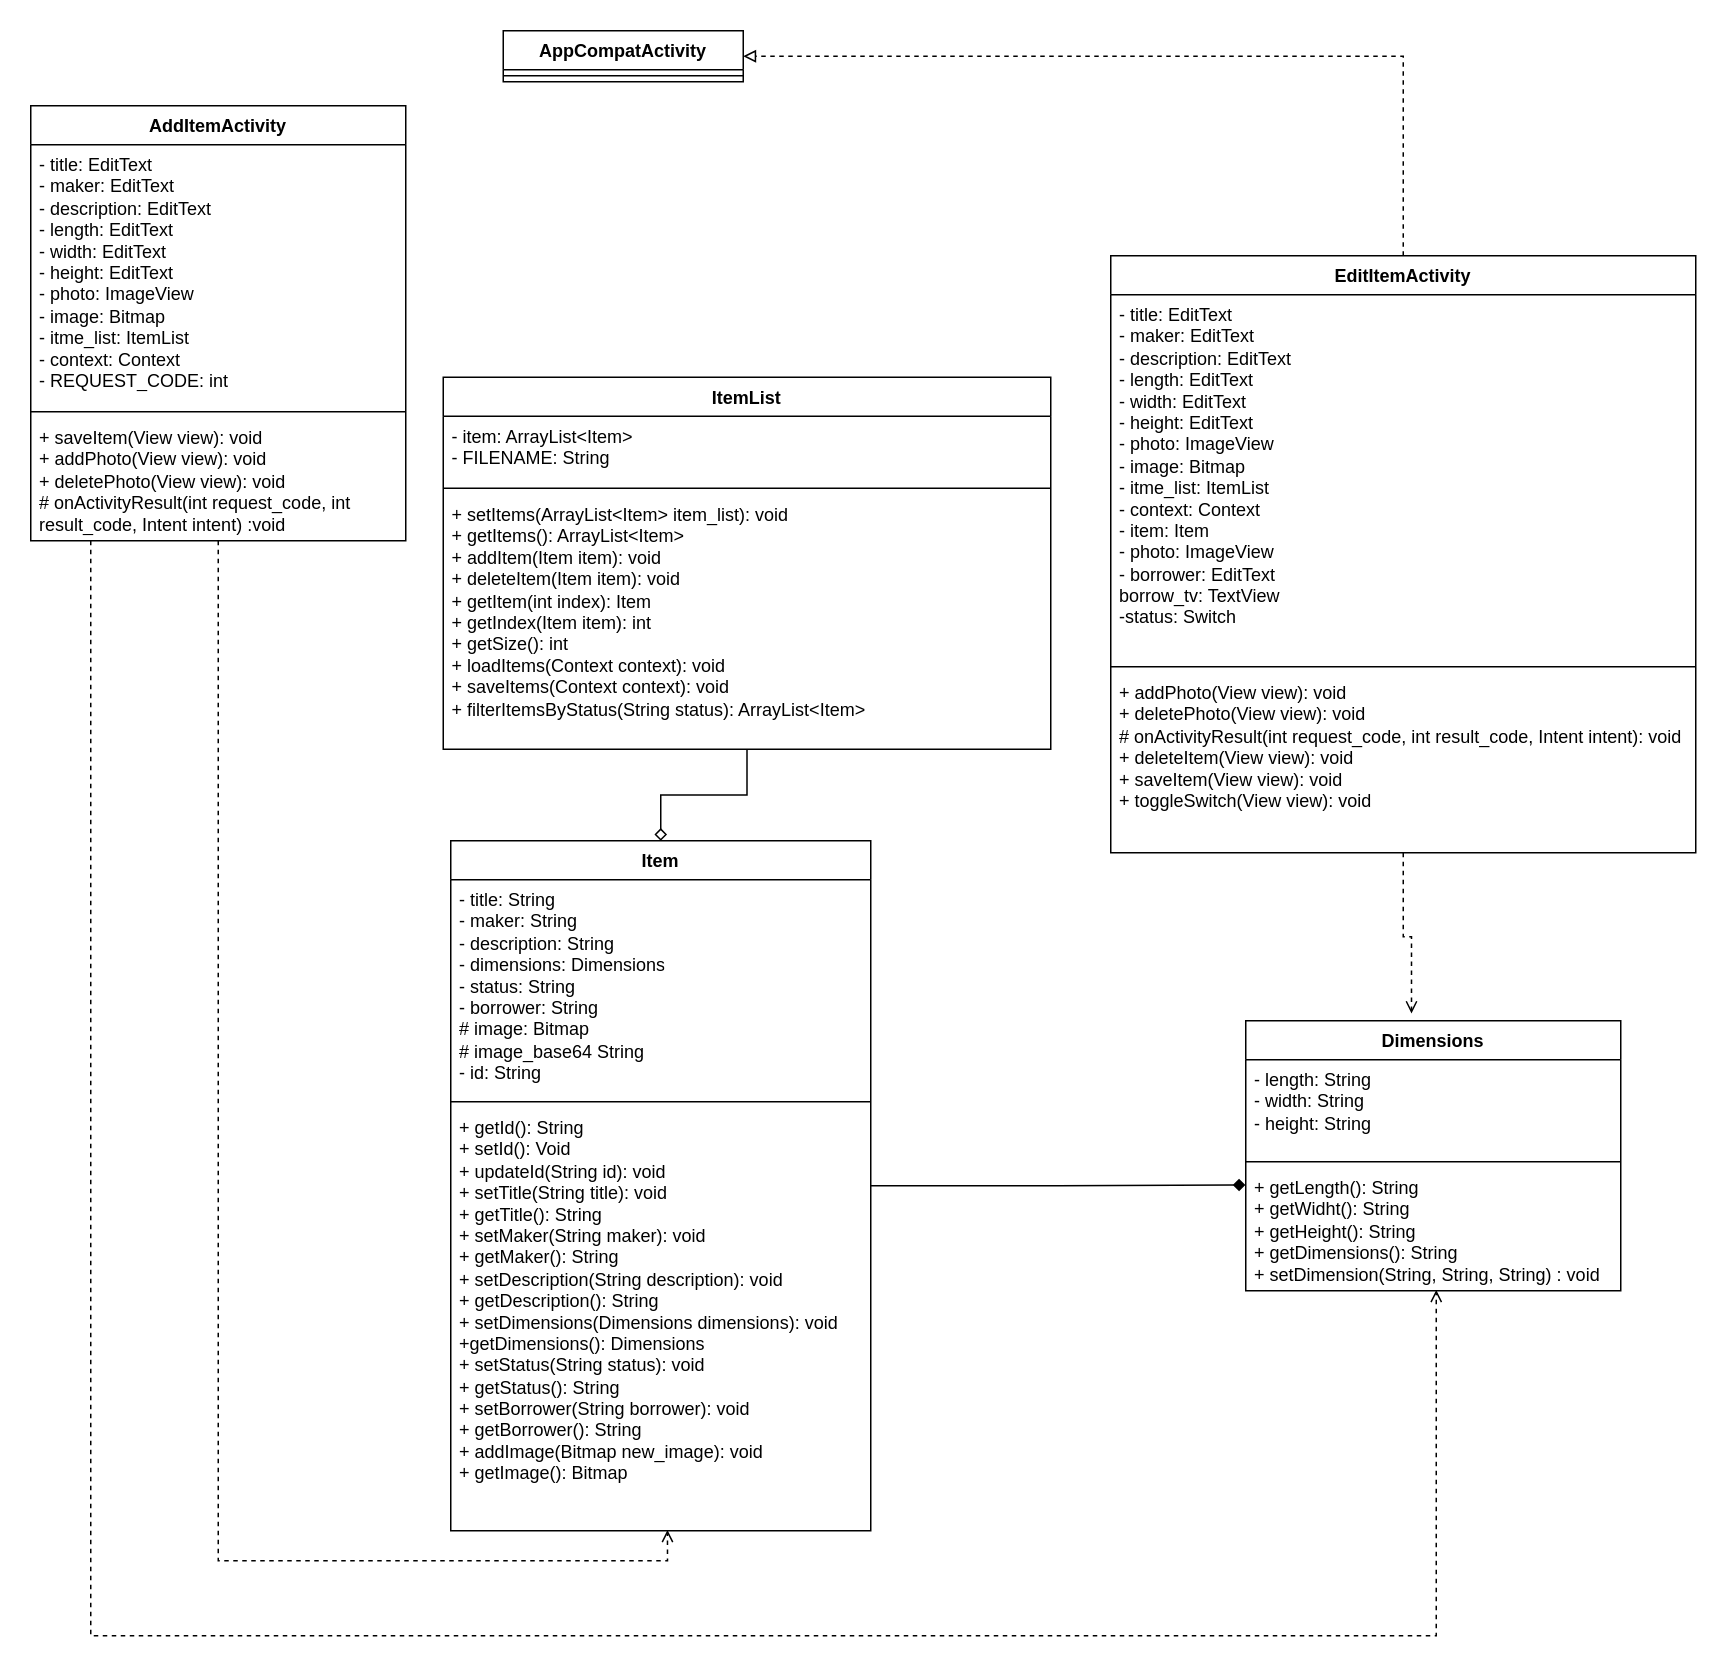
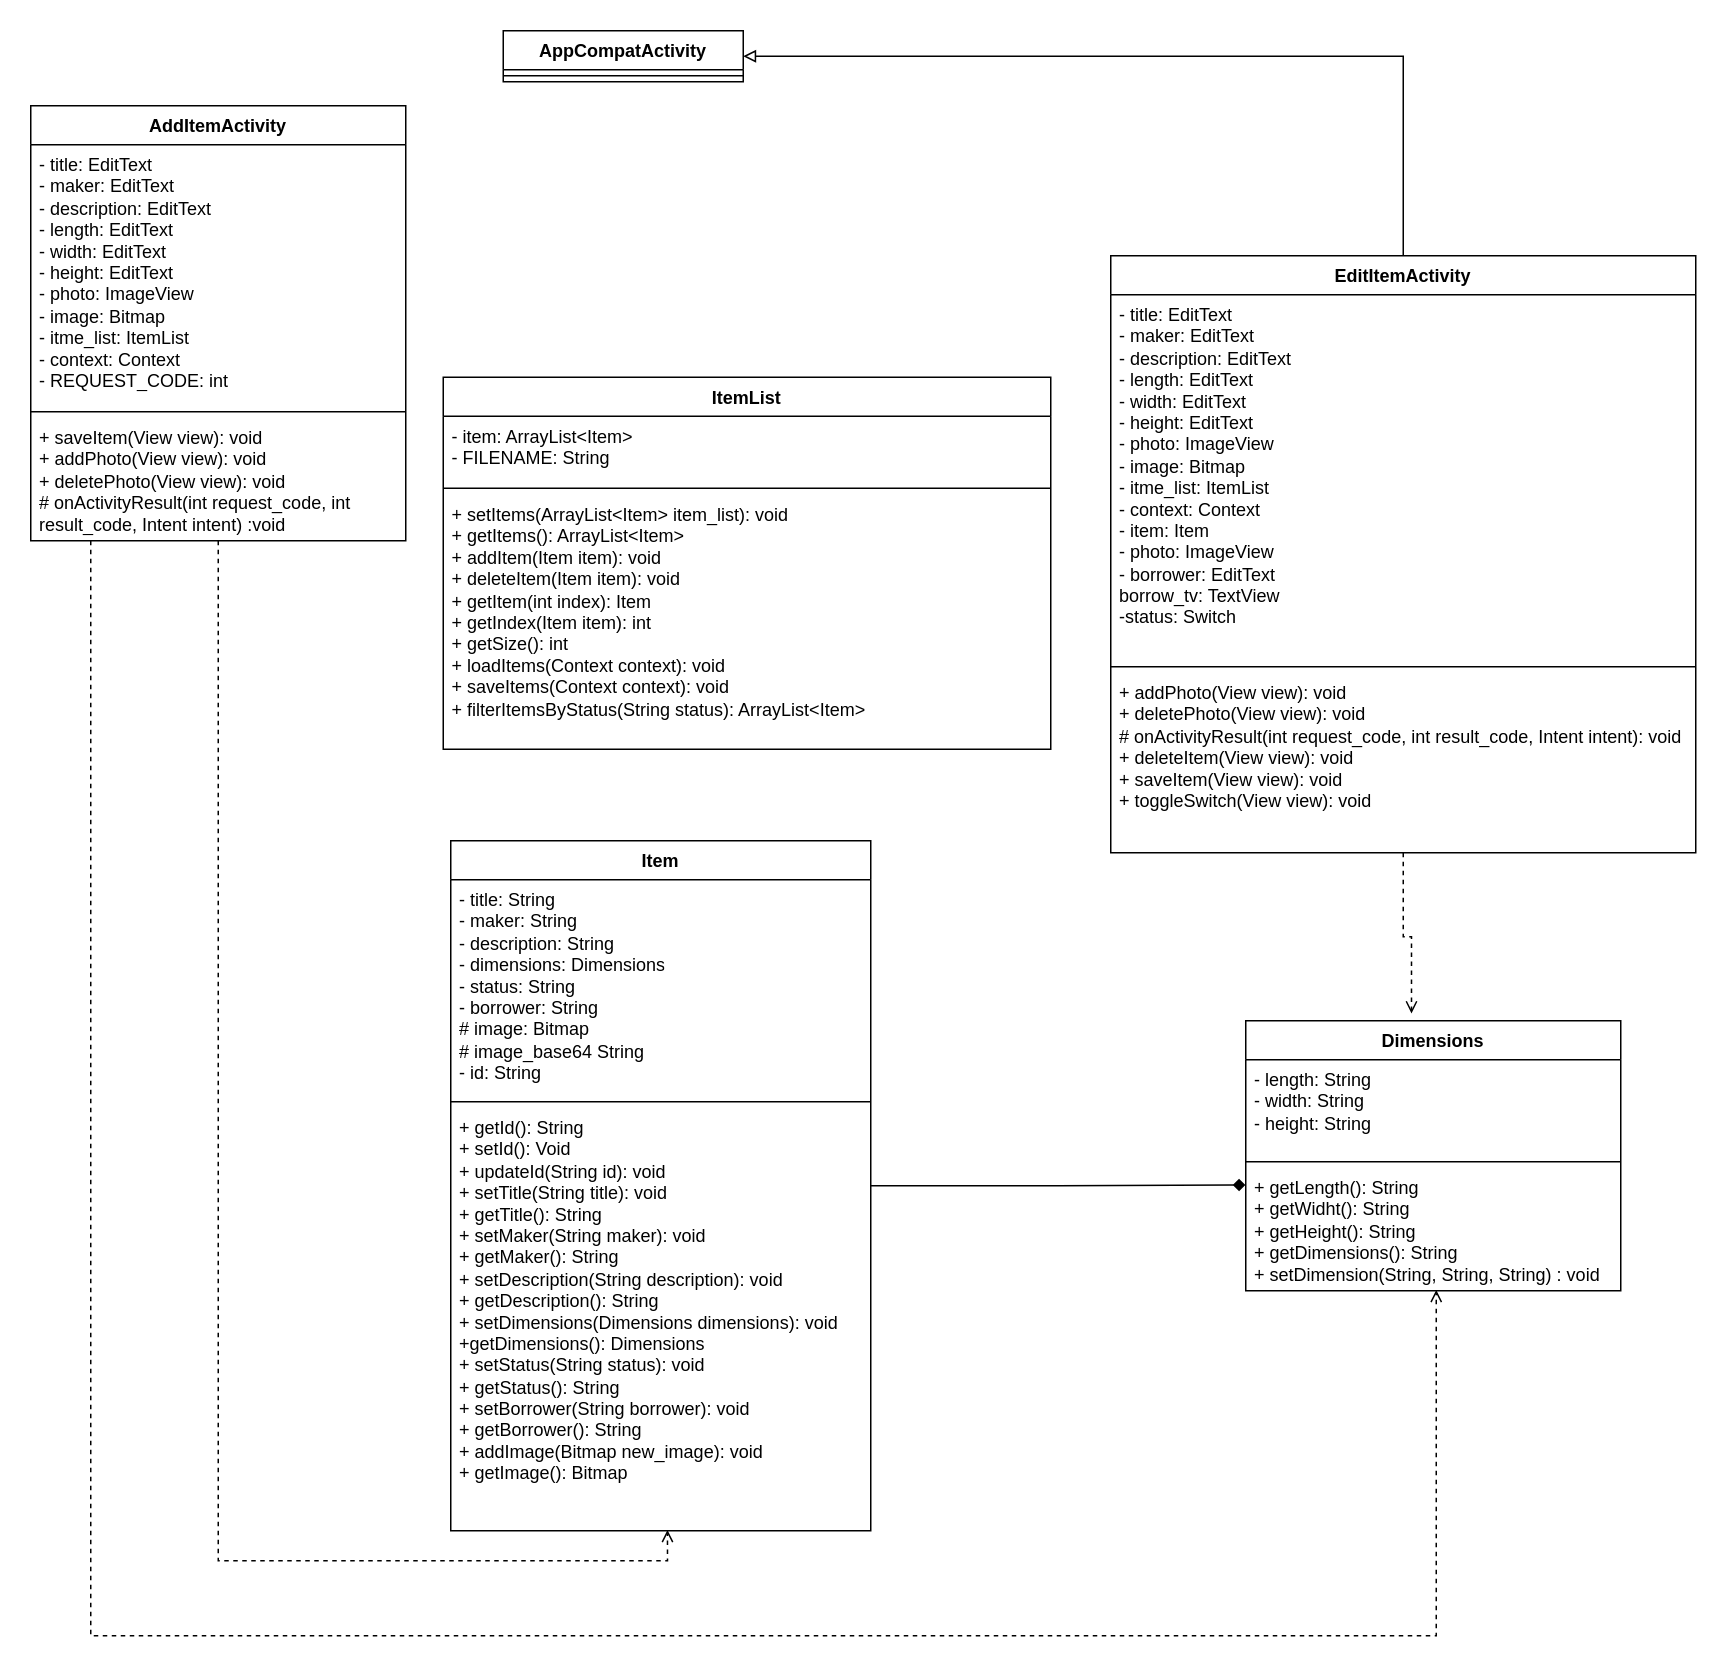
edge "EditItemActivity" -> "AppCompatActivity": style dashed -> solid
edge "ItemList" -> "Item": removed
